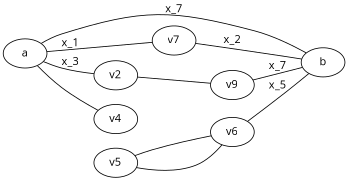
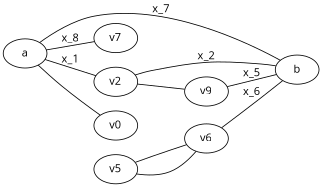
edge "v7" -- "a": label "x_1" -> "x_8"
edge "v7" -- "b": now "v2" -- "b"
edge "a" -- "v2": label "x_3" -> "x_1"
edge "b" -- "v9": label "x_7" -> "x_5"
edge "b" -- "v6": label "x_5" -> "x_6"
node "v4": label "v4" -> "v0"
